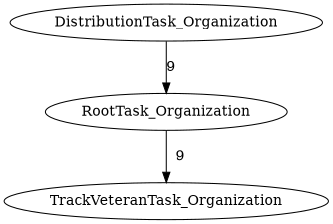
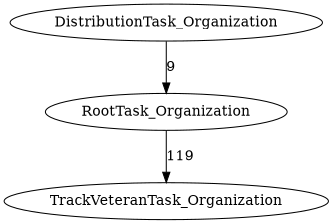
edge "RootTask_Organization" -> "TrackVeteranTask_Organization": label "9" -> "119"
